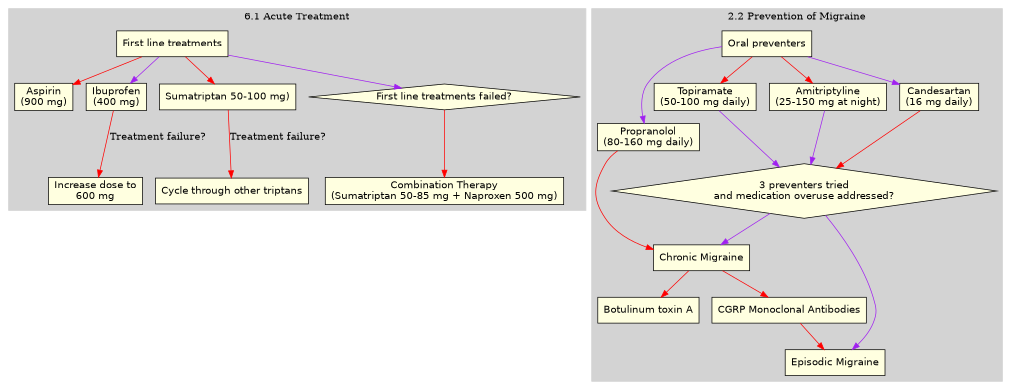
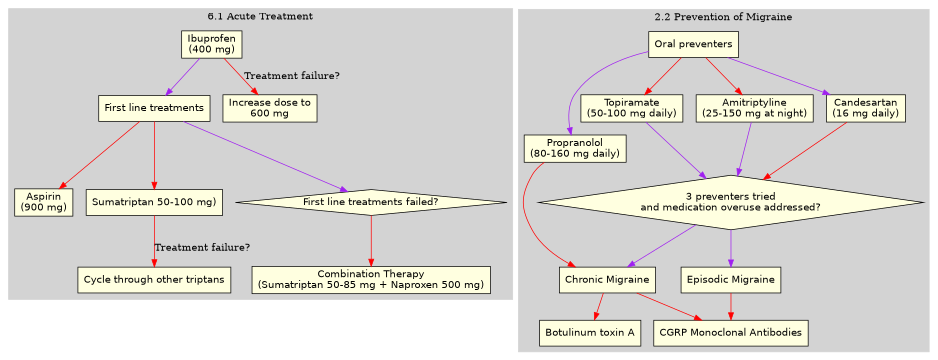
edge "First line treatments" -> "Ibuprofen (400 mg)": reversed
edge "CGRP Monoclonal Antibodies" -> "Episodic Migraine": reversed
